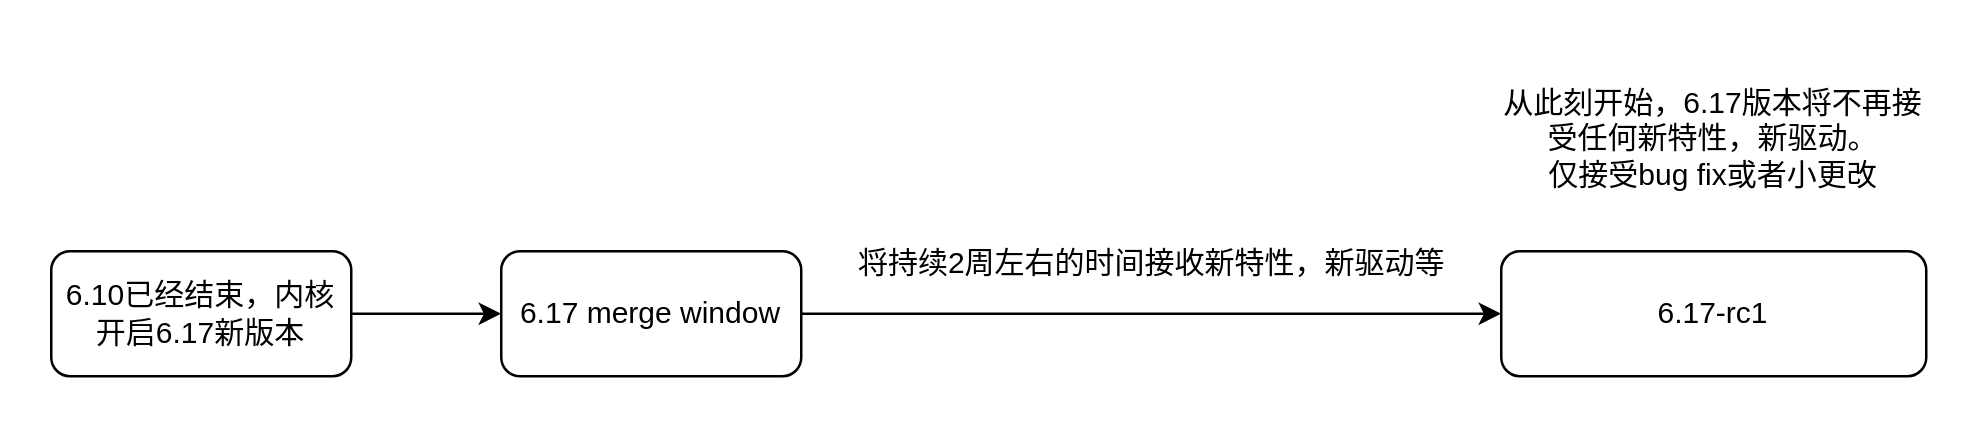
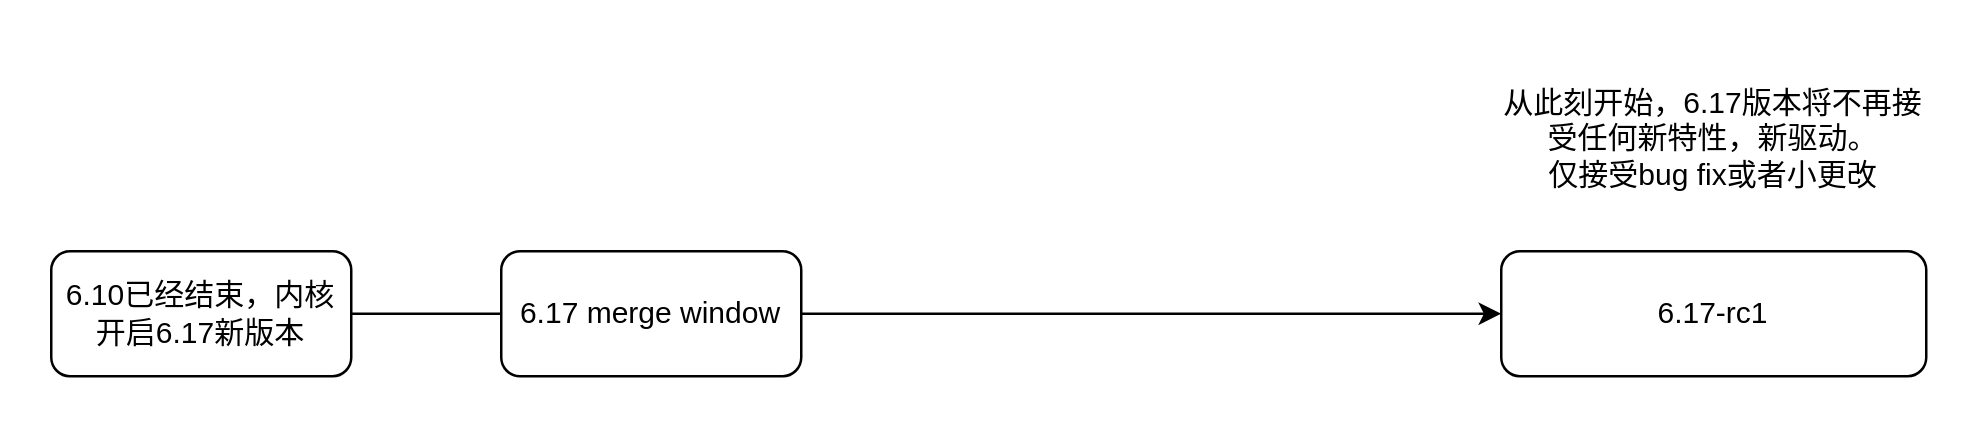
node "将持续2周左右的时间接收新特性，新驱动等": removed
edge "6.10已经结束，内核开启6.17新版本" -> "6.17 merge window": arrowhead classic -> none
